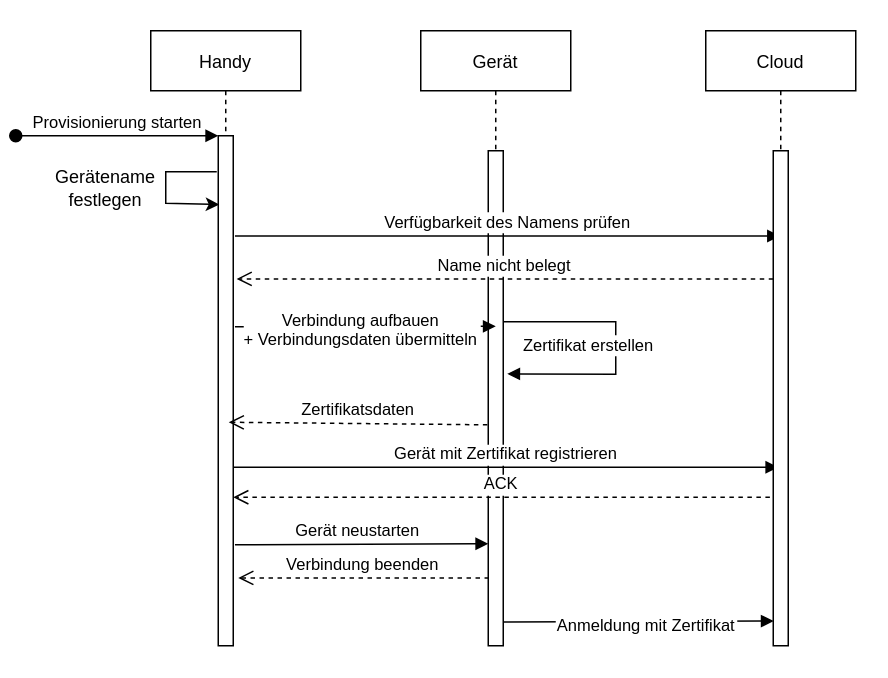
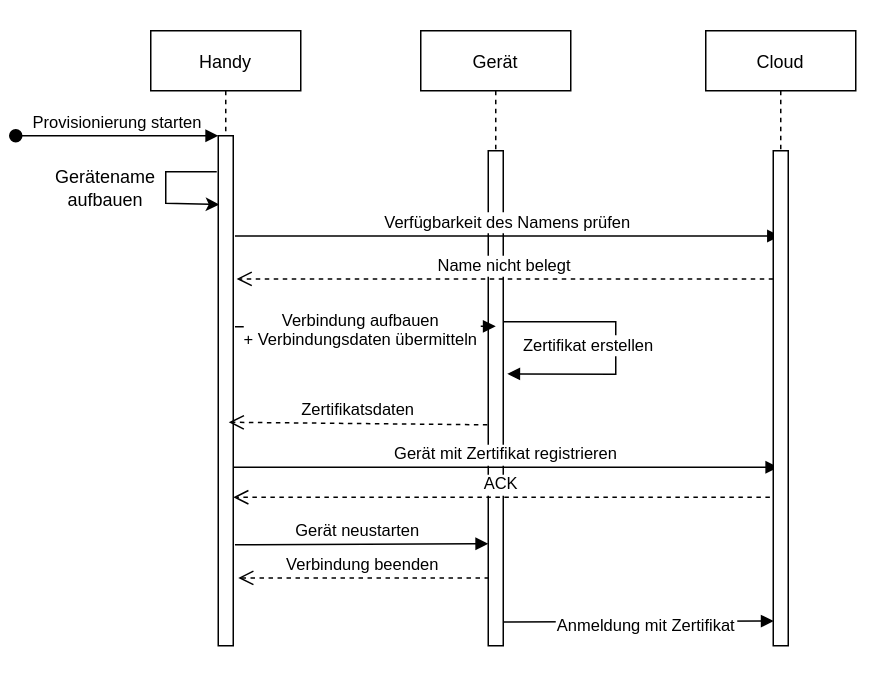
node "Gerätename festlegen": label "Gerätename festlegen" -> "Gerätename aufbauen"
